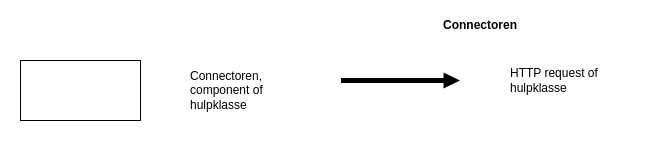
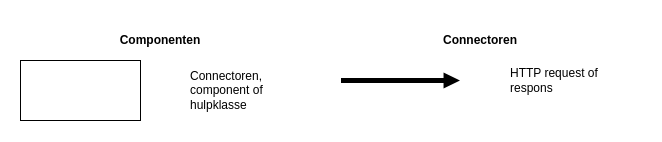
node "Connectoren": moved (481, 26) -> (481, 41)
node "Componenten": added
node "HTTP request of hulpklasse": label "HTTP request of hulpklasse" -> "HTTP request of respons"
